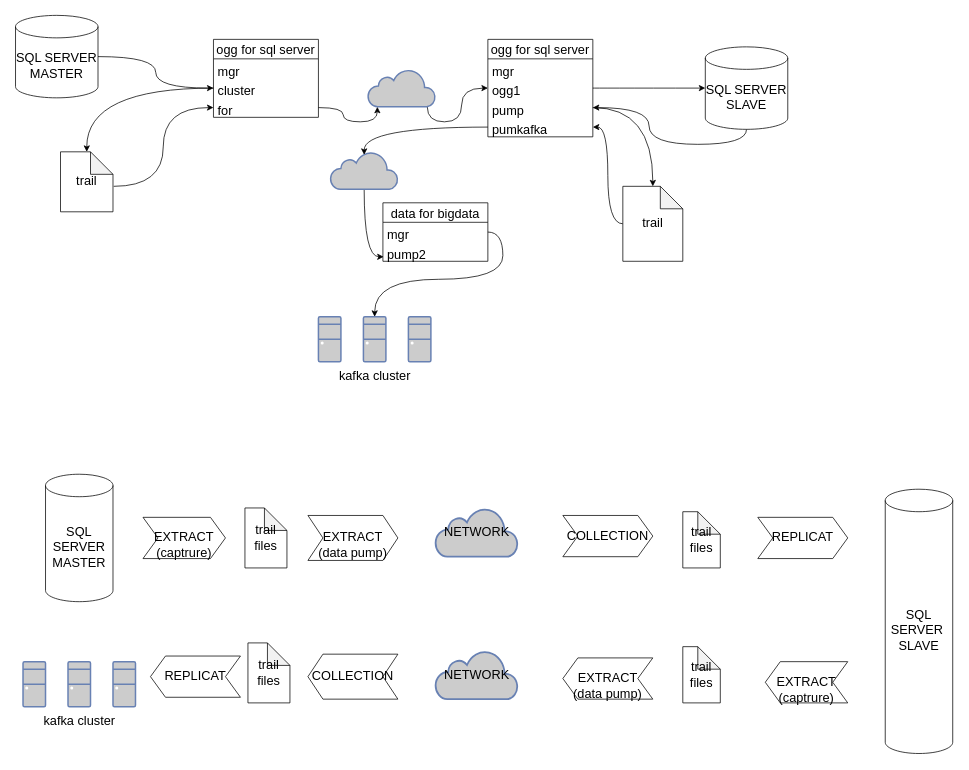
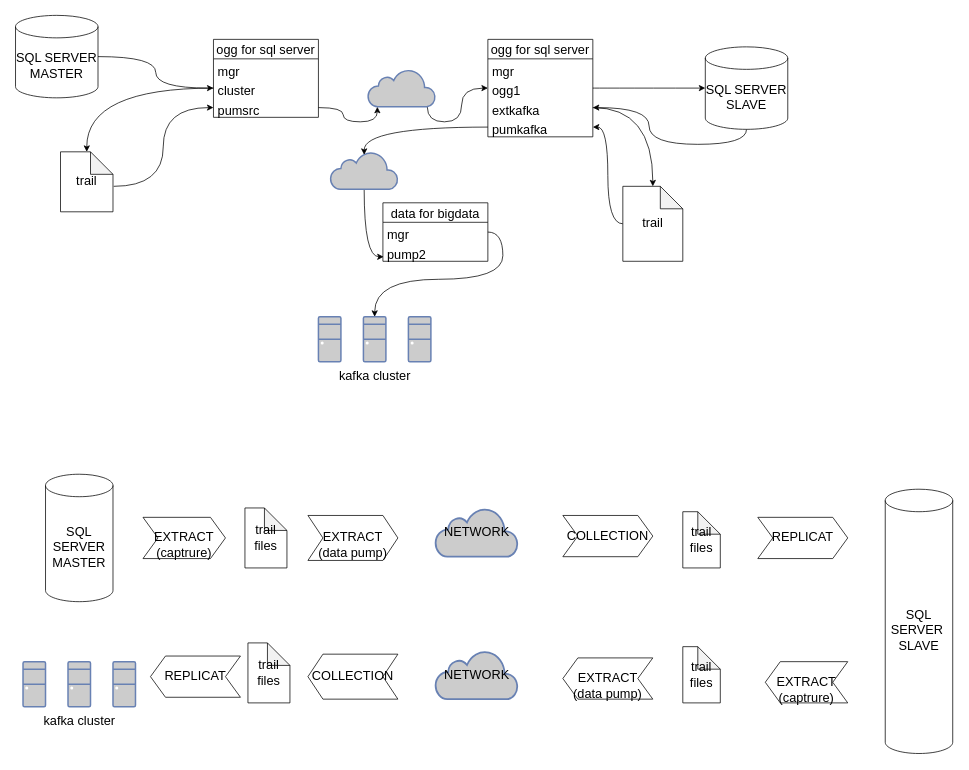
node "for": label "for" -> "pumsrc"
node "pump": label "pump" -> "extkafka"
